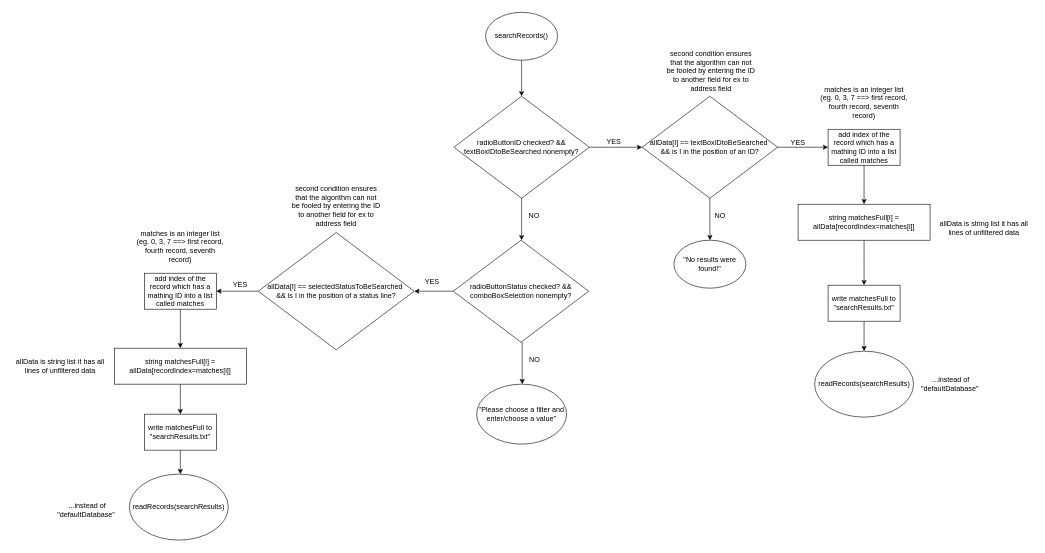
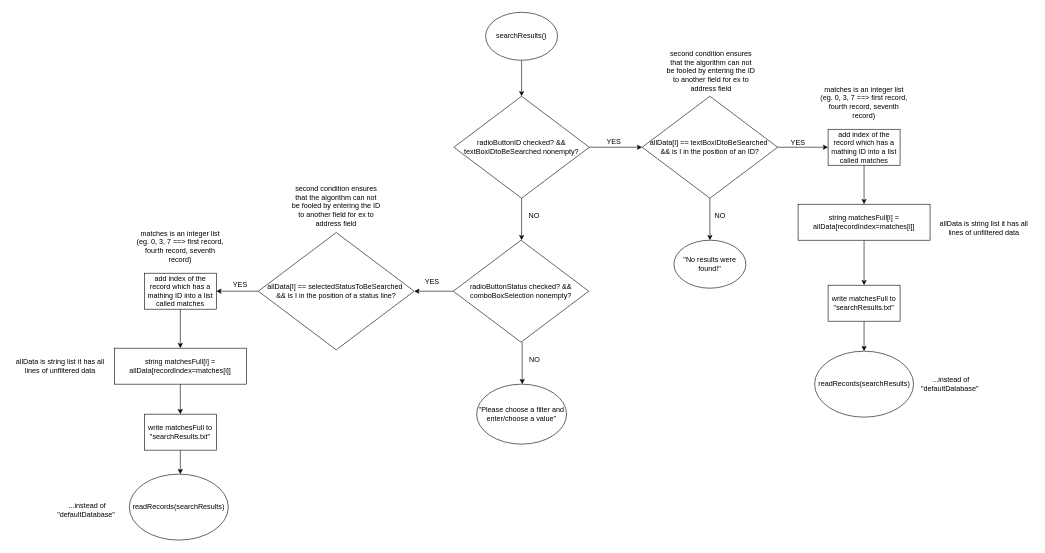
node "searchRecords()": label "searchRecords()" -> "searchResults()"
